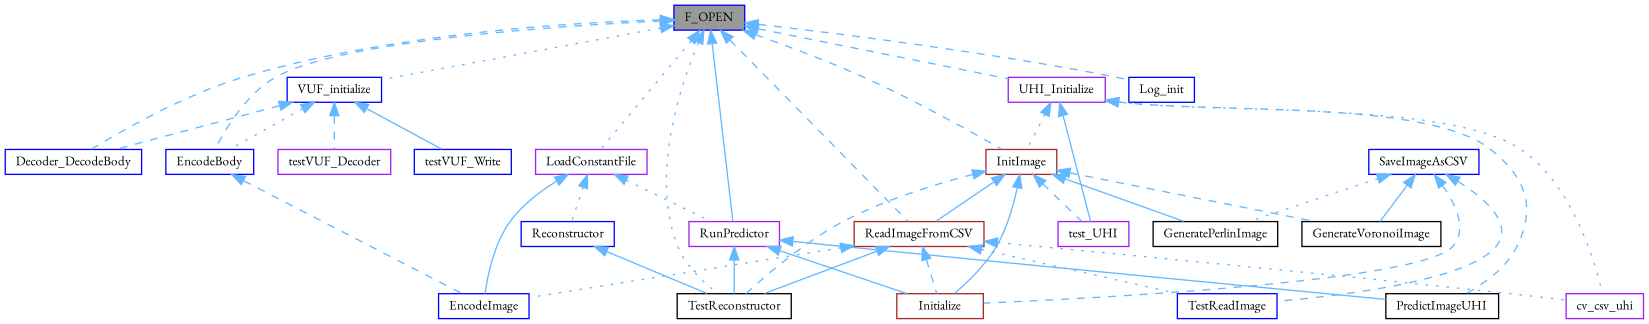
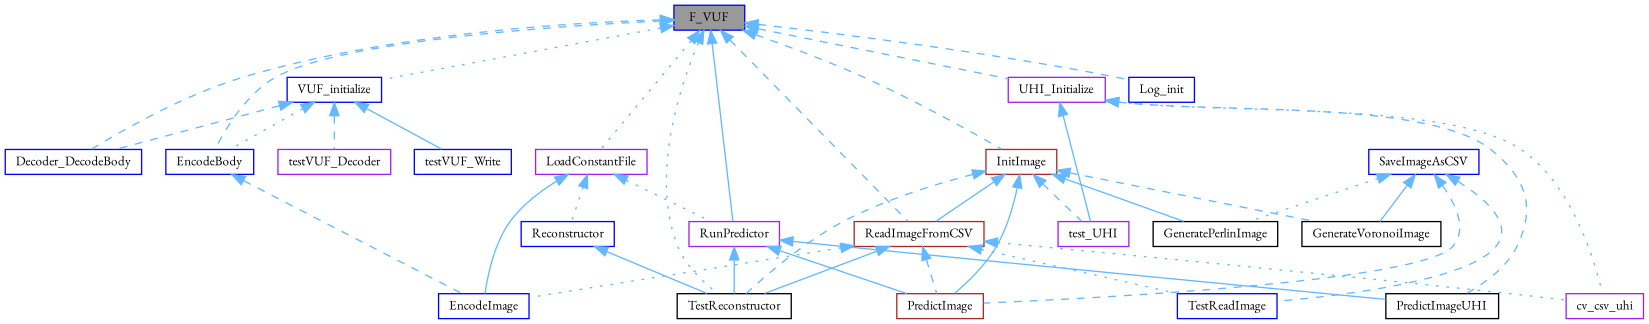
node "F_OPEN": label "F_OPEN" -> "F_VUF"
edge "InitImage" -> "UHI_Initialize": removed
node "Initialize": label "Initialize" -> "PredictImage"
